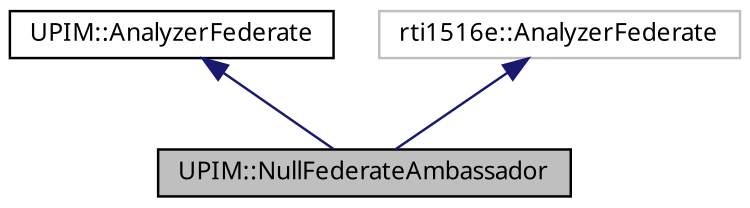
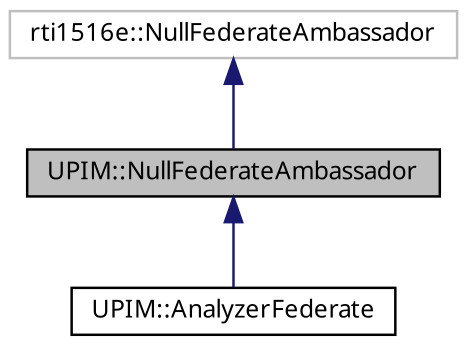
node "rti1516e::AnalyzerFederate": label "rti1516e::AnalyzerFederate" -> "rti1516e::NullFederateAmbassador"
edge "UPIM::NullFederateAmbassador" -> "UPIM::AnalyzerFederate": reversed
